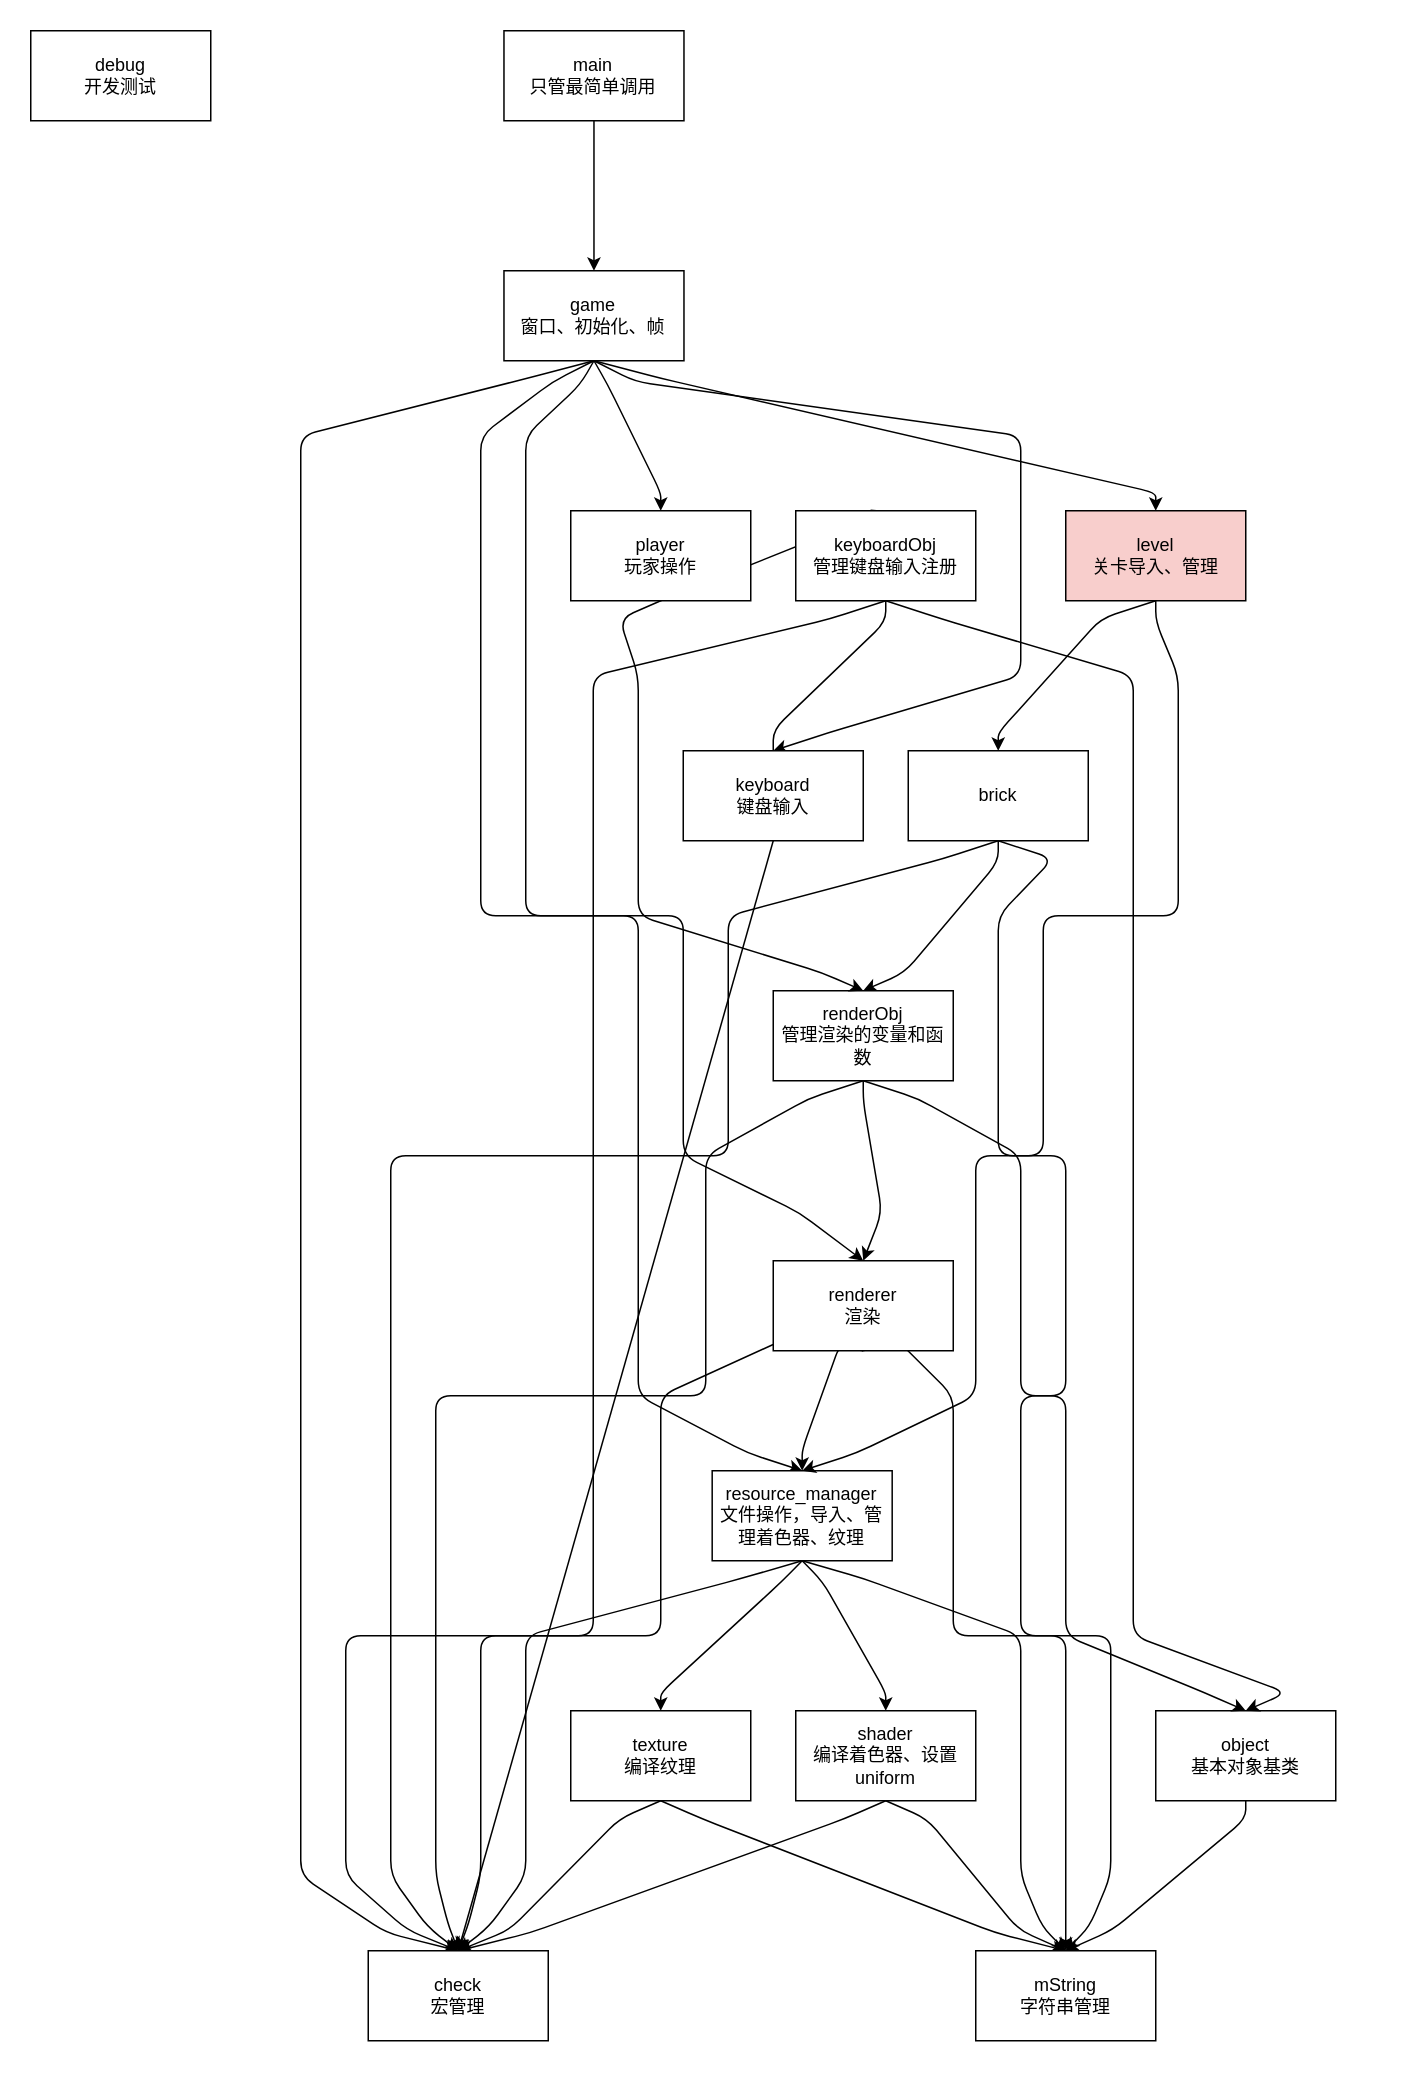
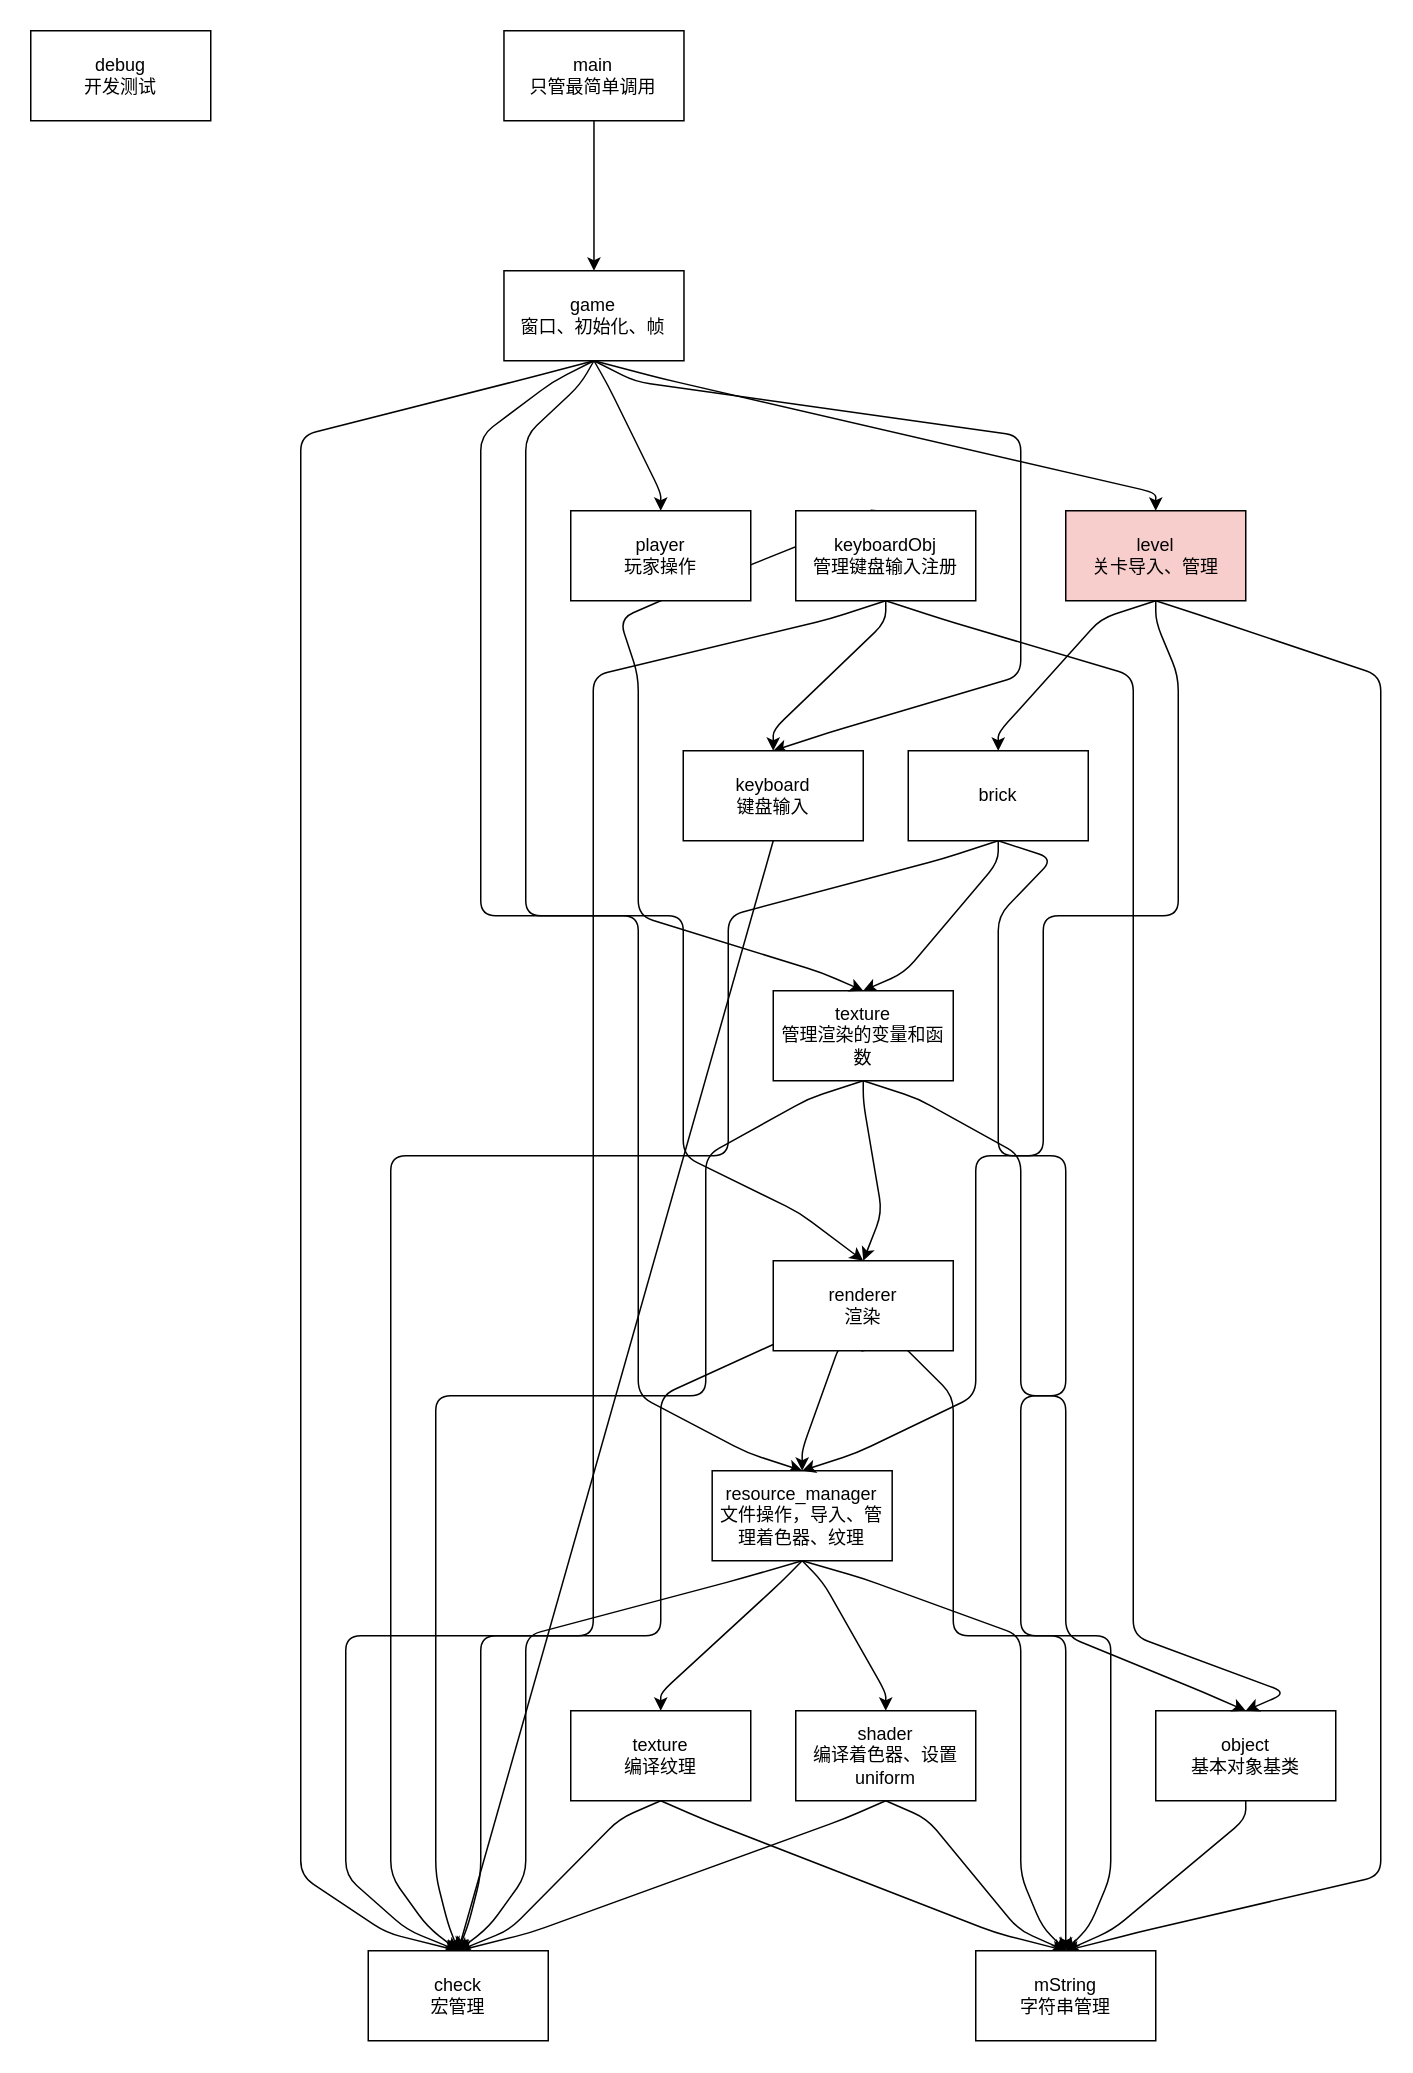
edge "keyboardObj 管理键盘输入注册" -- "keyboard 键盘输入": arrowhead none -> classic
node "renderObj 管理渲染的变量和函数": label "renderObj 管理渲染的变量和函数" -> "texture 管理渲染的变量和函数"
edge "level 关卡导入、管理" -> "mString 字符串管理": added
